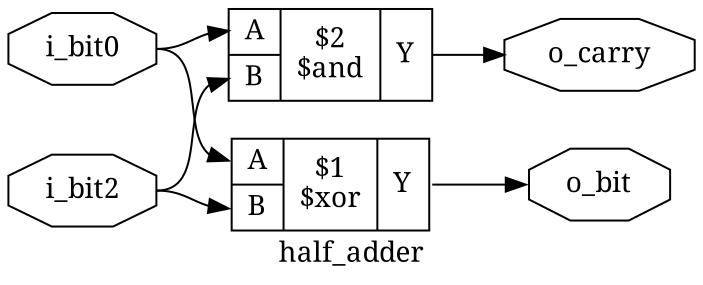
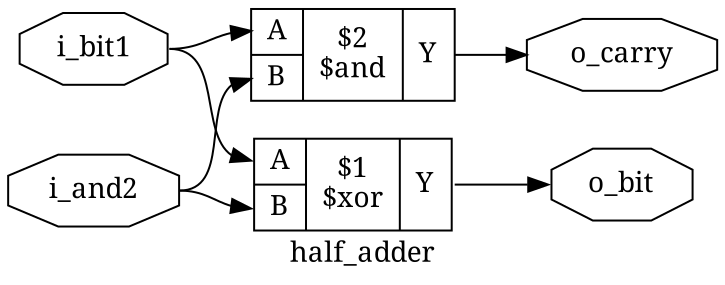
node "i_bit0": label "i_bit0" -> "i_bit1"
node "i_bit2": label "i_bit2" -> "i_and2"
